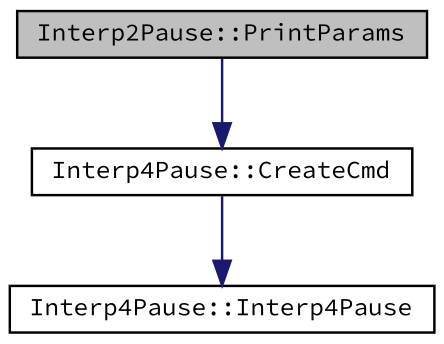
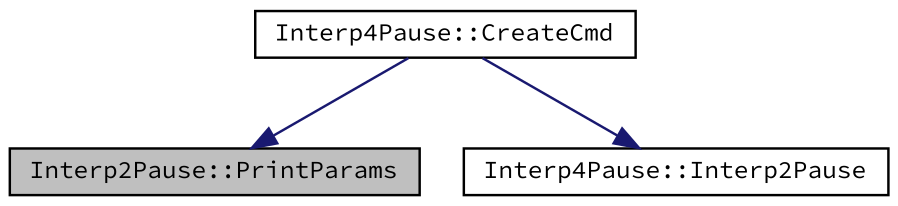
edge "Interp2Pause::PrintParams" -> "Interp4Pause::CreateCmd": reversed
node "Interp4Pause::Interp4Pause": label "Interp4Pause::Interp4Pause" -> "Interp4Pause::Interp2Pause"
